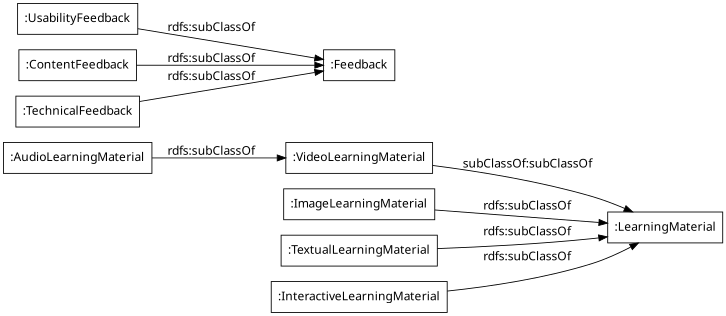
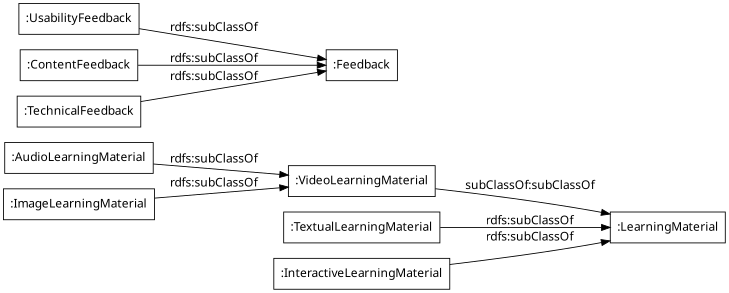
edge ":ImageLearningMaterial" -> ":LearningMaterial": now ":ImageLearningMaterial" -> ":VideoLearningMaterial"
